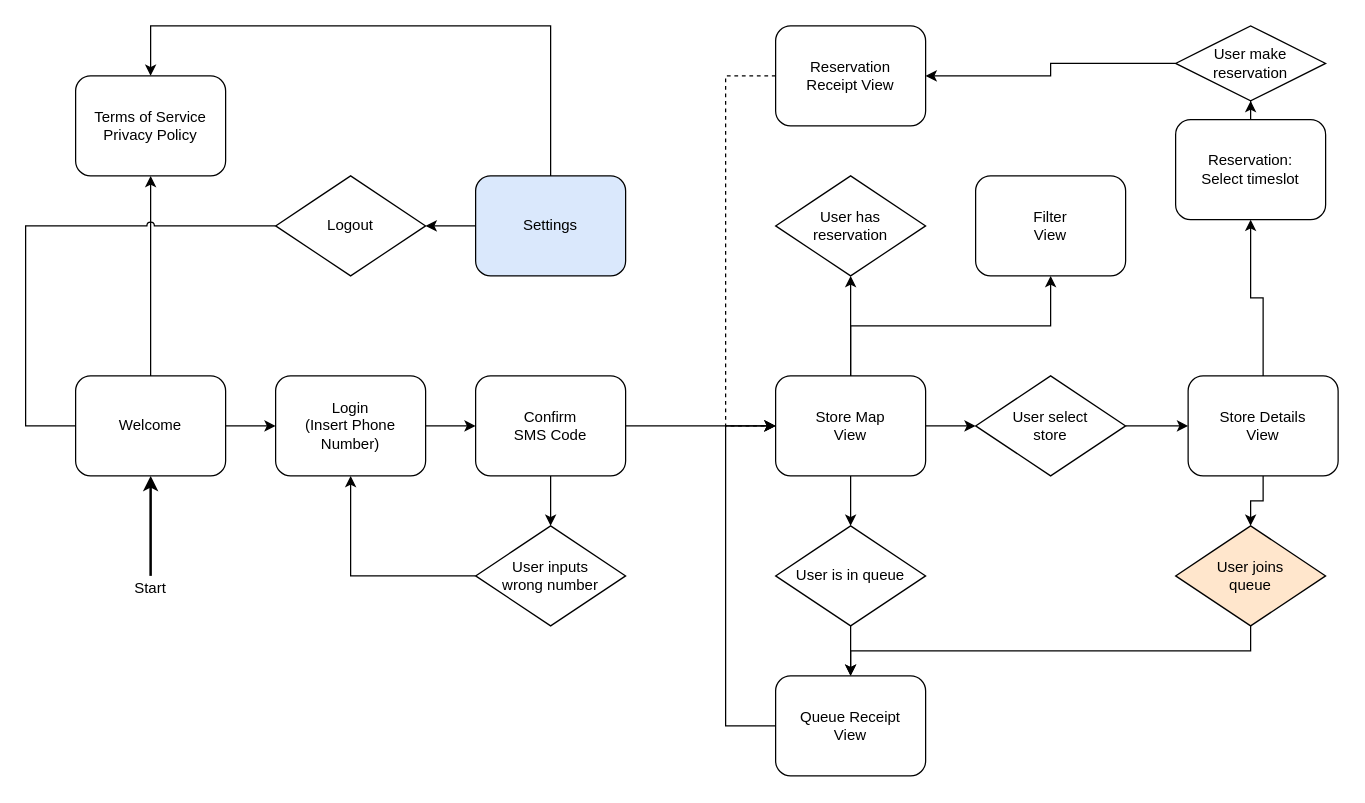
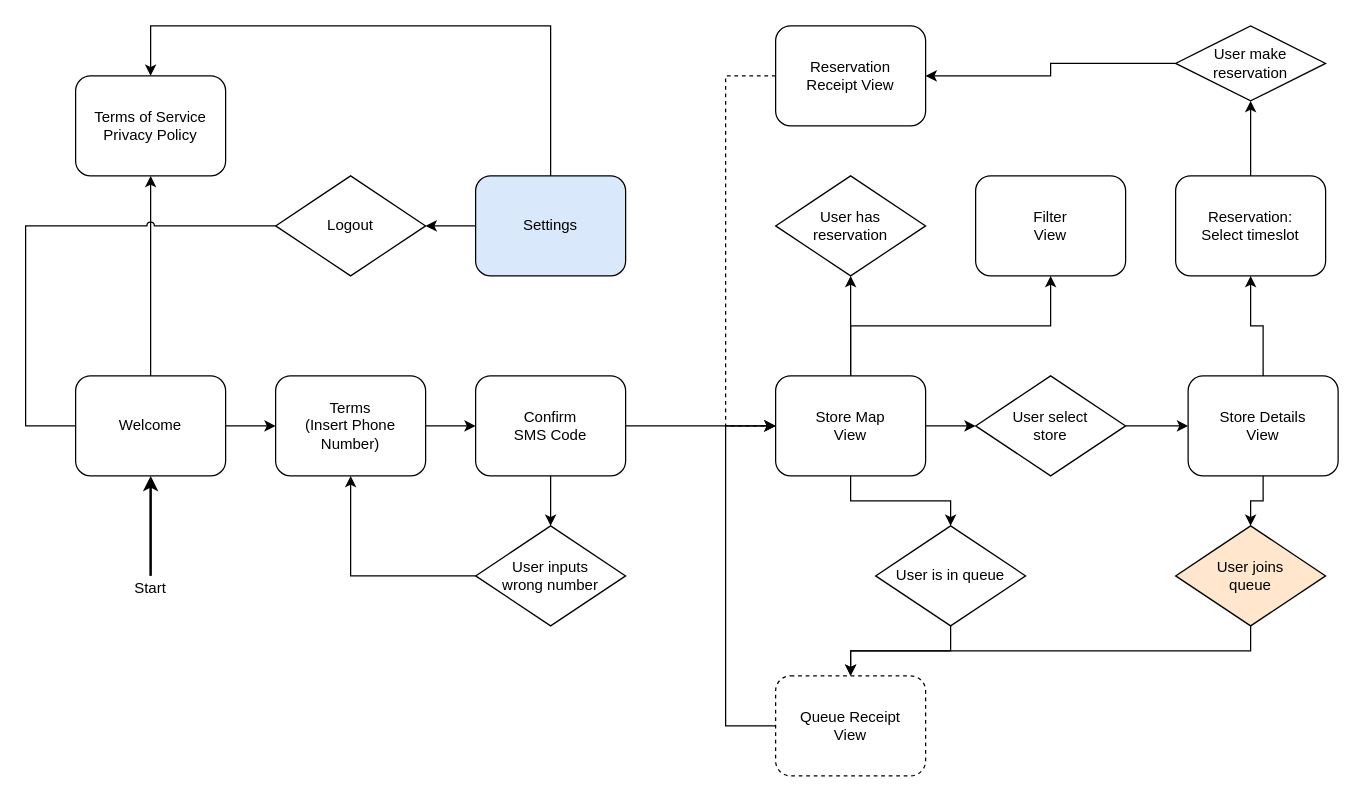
node "Reservation: Select timeslot": moved (1251, 169) -> (1251, 226)
node "Login (Insert Phone Number)": label "Login (Insert Phone Number)" -> "Terms (Insert Phone Number)"
node "User is in queue": moved (851, 576) -> (951, 576)
node "Queue Receipt View": style solid -> dashed
